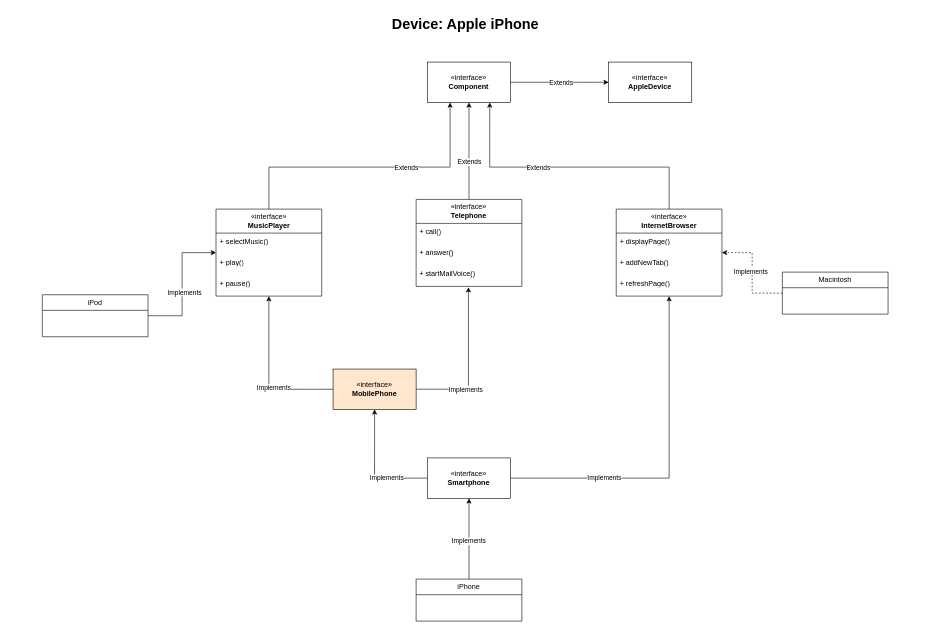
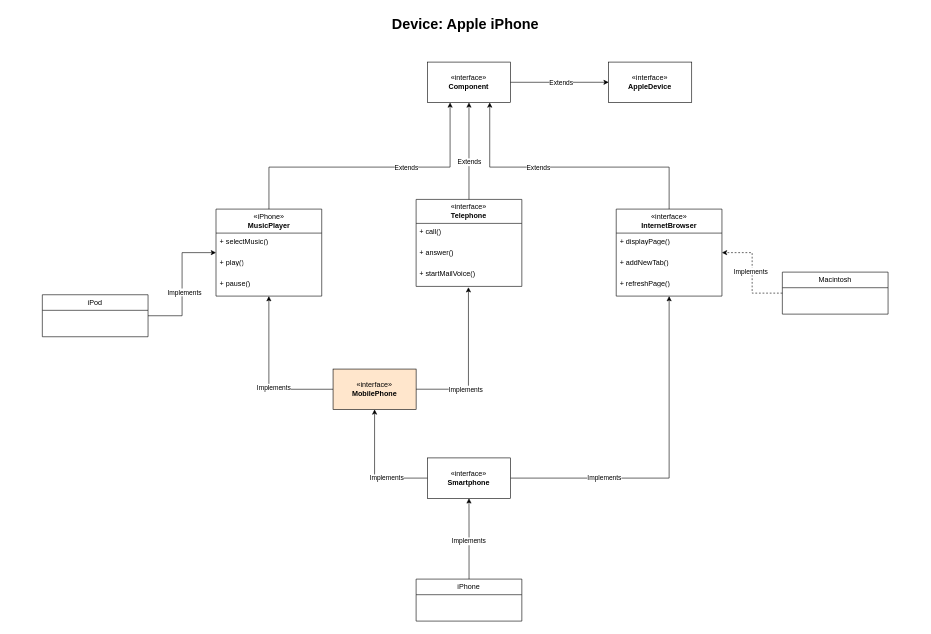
node "«interface»MusicPlayer": label "«interface»MusicPlayer" -> "«iPhone»MusicPlayer"
